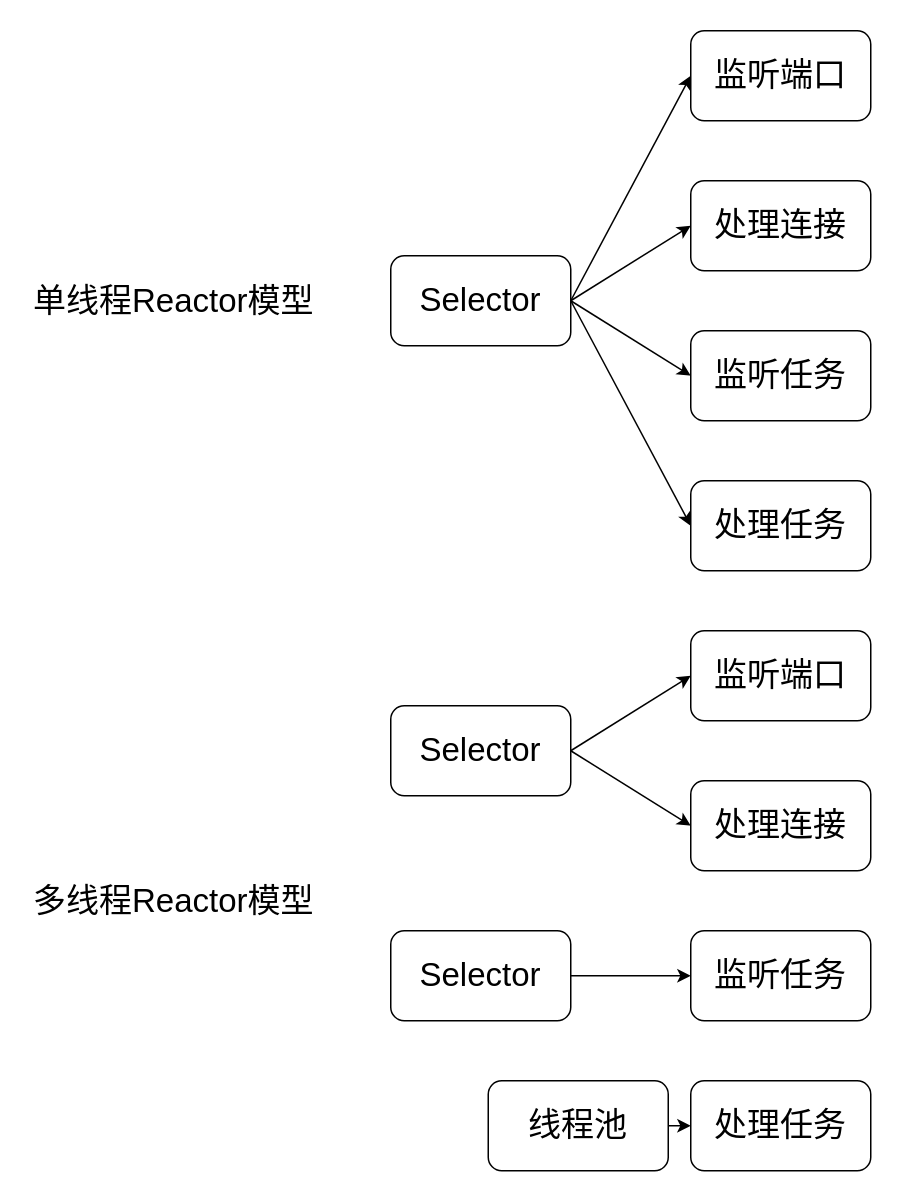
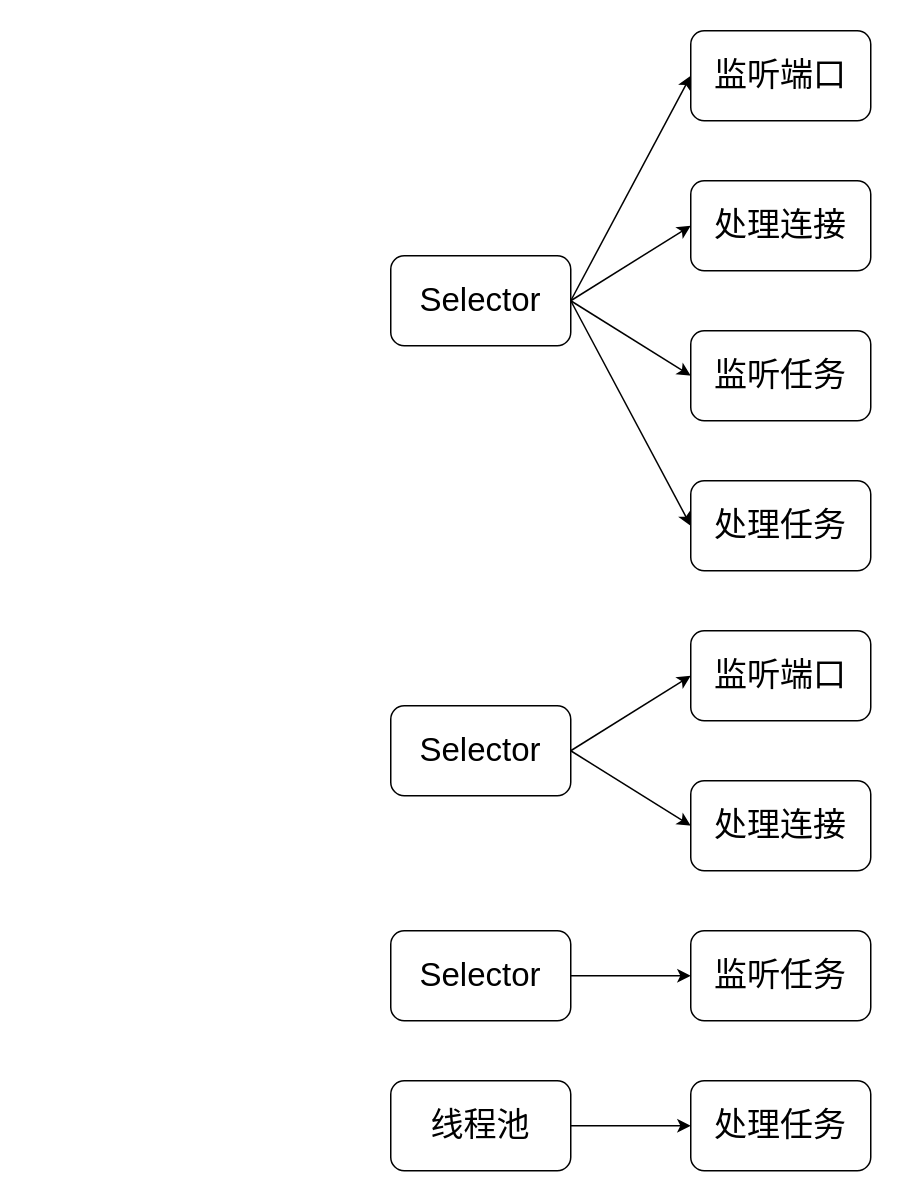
node "单线程Reactor模型": removed
node "多线程Reactor模型": removed
node "线程池": moved (578, 1126) -> (481, 1126)
